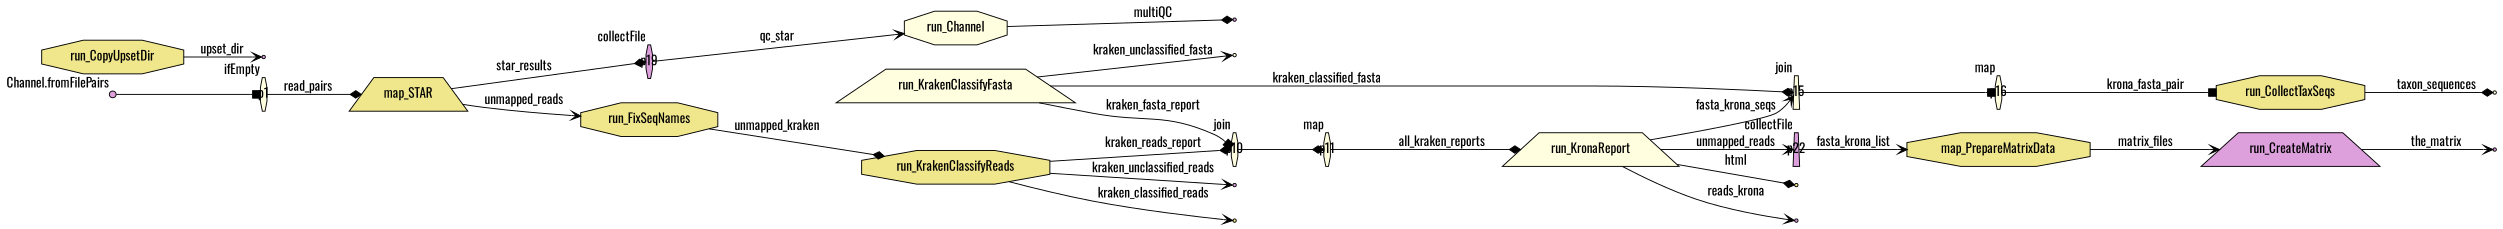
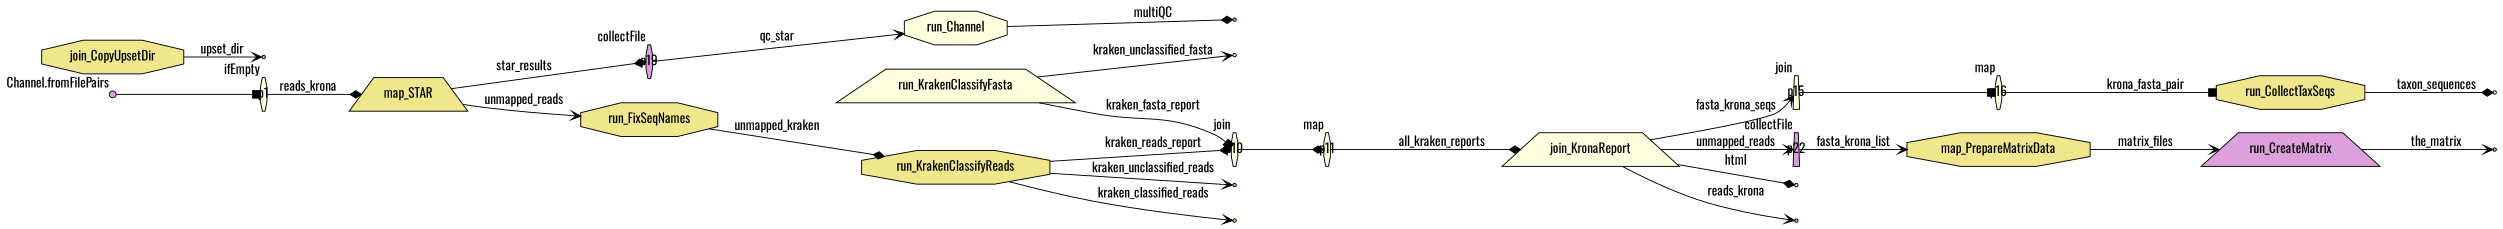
node "run_CopyUpsetDir": label "run_CopyUpsetDir" -> "join_CopyUpsetDir"
edge "run_KrakenClassifyFasta" -> "p15 join": removed, label "kraken_classified_fasta"
edge "p1 ifEmpty" -> "map_STAR": label "read_pairs" -> "reads_krona"
node "run_KronaReport": label "run_KronaReport" -> "join_KronaReport"
